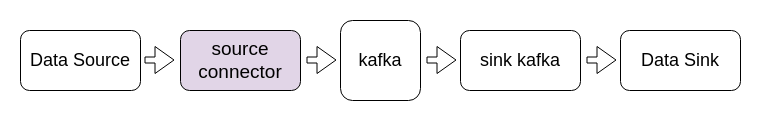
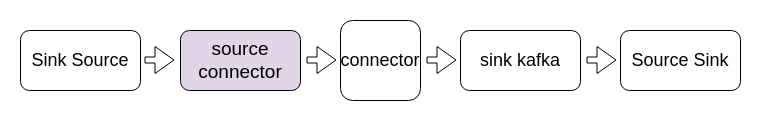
node "Data Source": label "Data Source" -> "Sink Source"
node "kafka": label "kafka" -> "connector"
node "Data Sink": label "Data Sink" -> "Source Sink"
